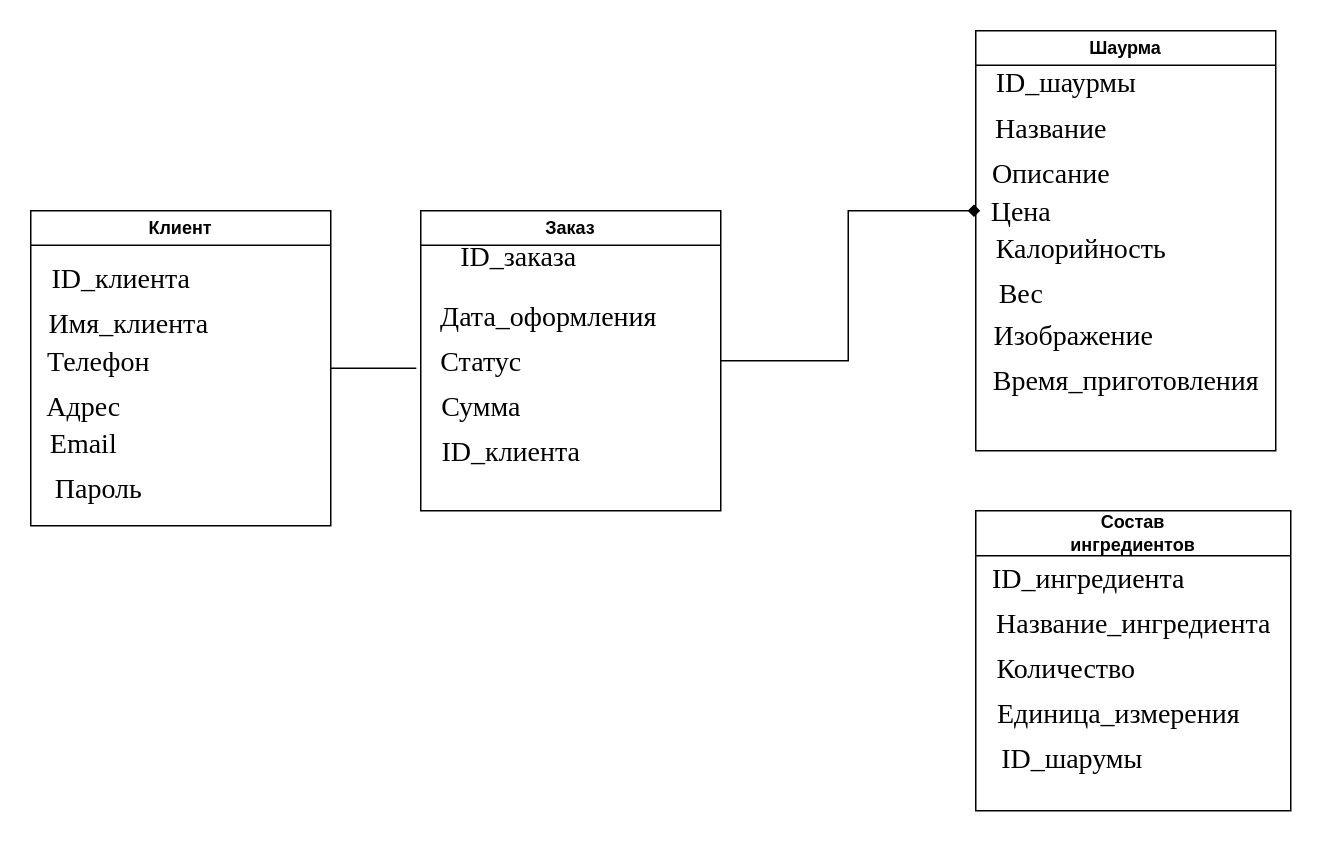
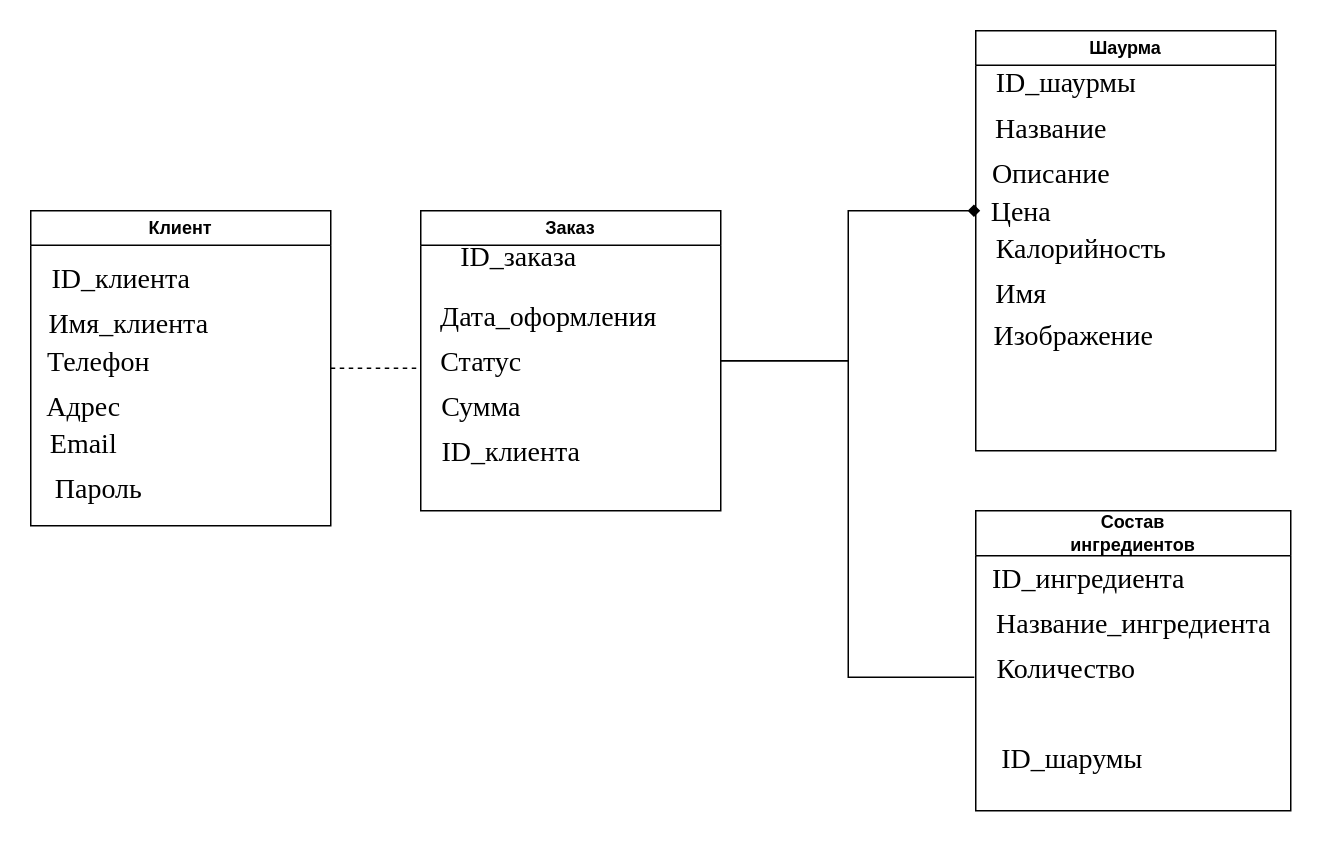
node "Вес": label "Вес" -> "Имя"
edge "Статус" -- "Клиент": style solid -> dashed
node "Время_приготовления": removed
edge "Заказ" -- "Количество": added
node "Единица_измерения": removed
